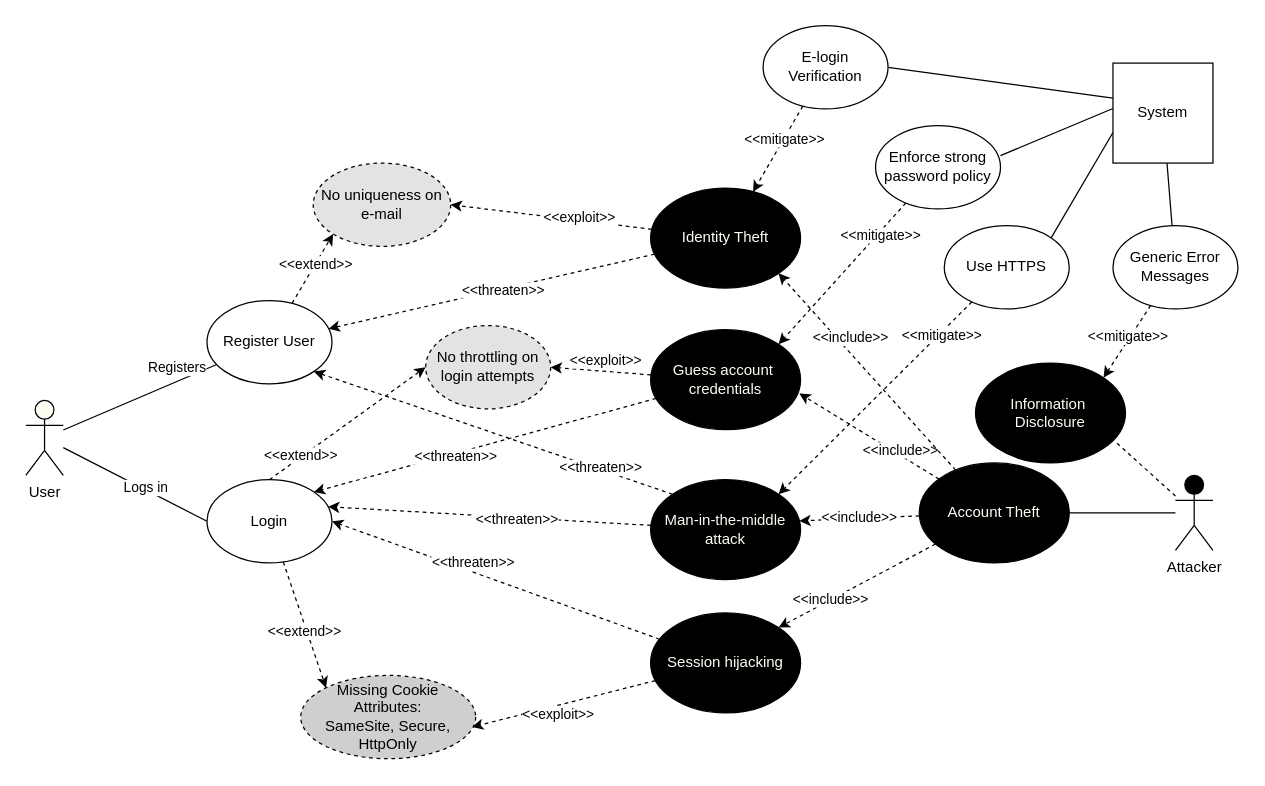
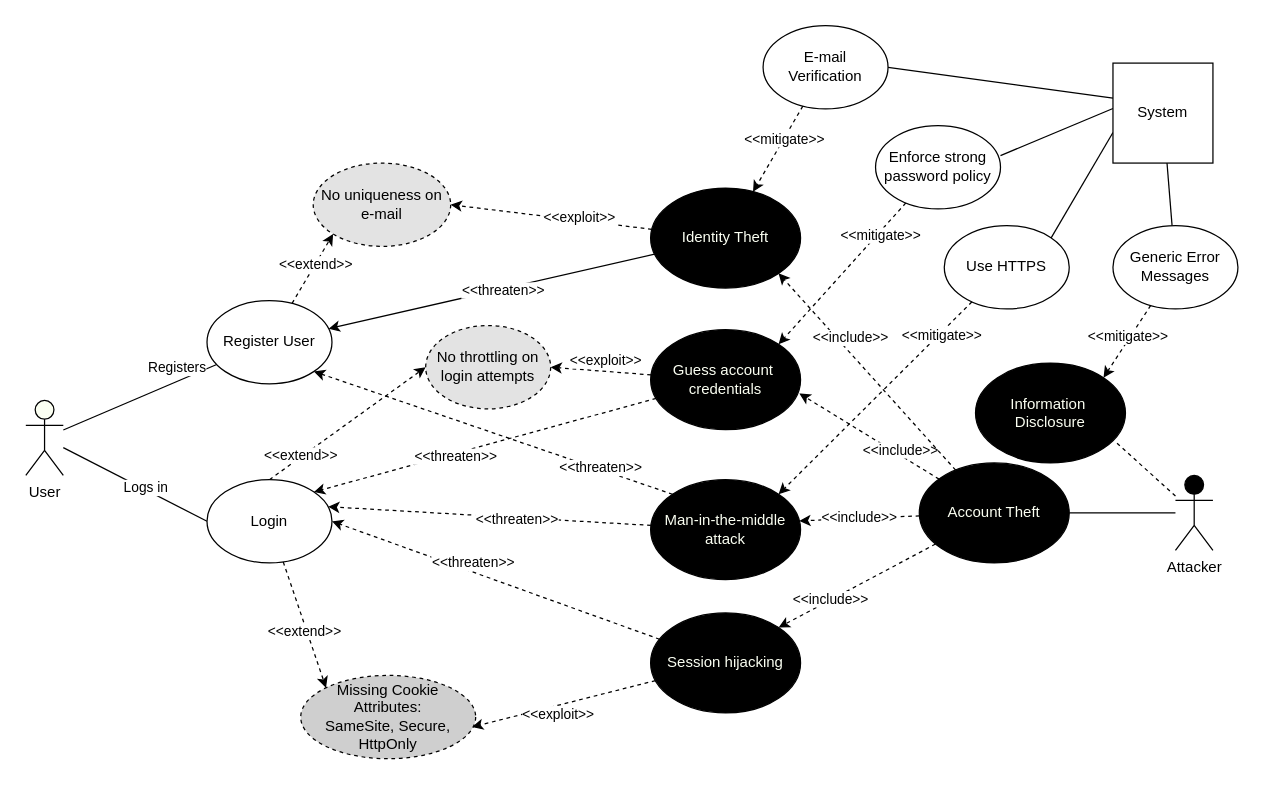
node "E-login Verification": label "E-login Verification" -> "E-mail Verification"
edge "Identity Theft" -> "Register User": style dashed -> solid
